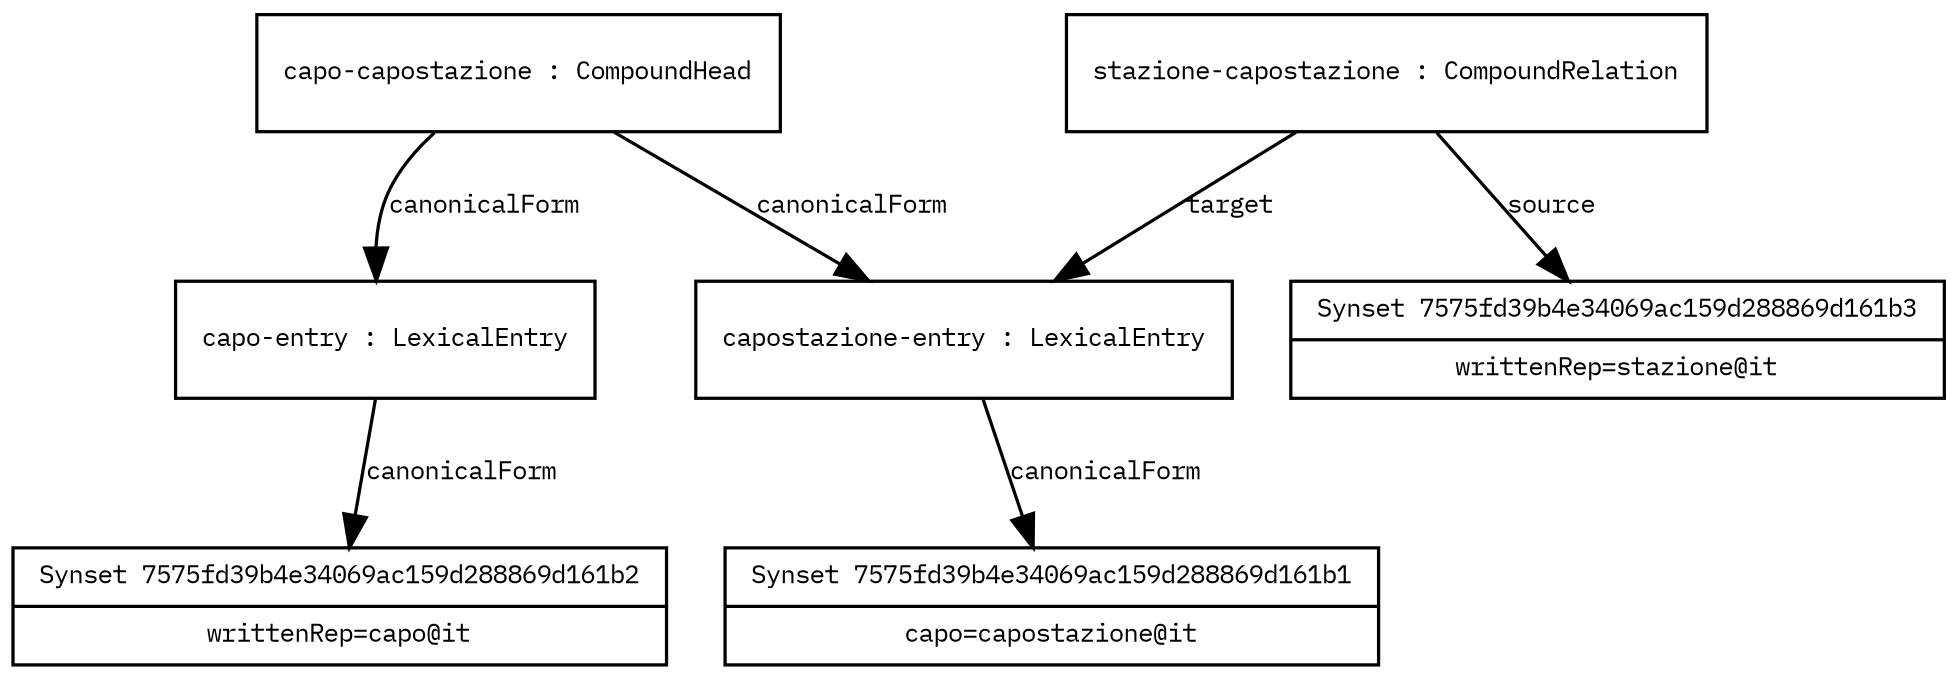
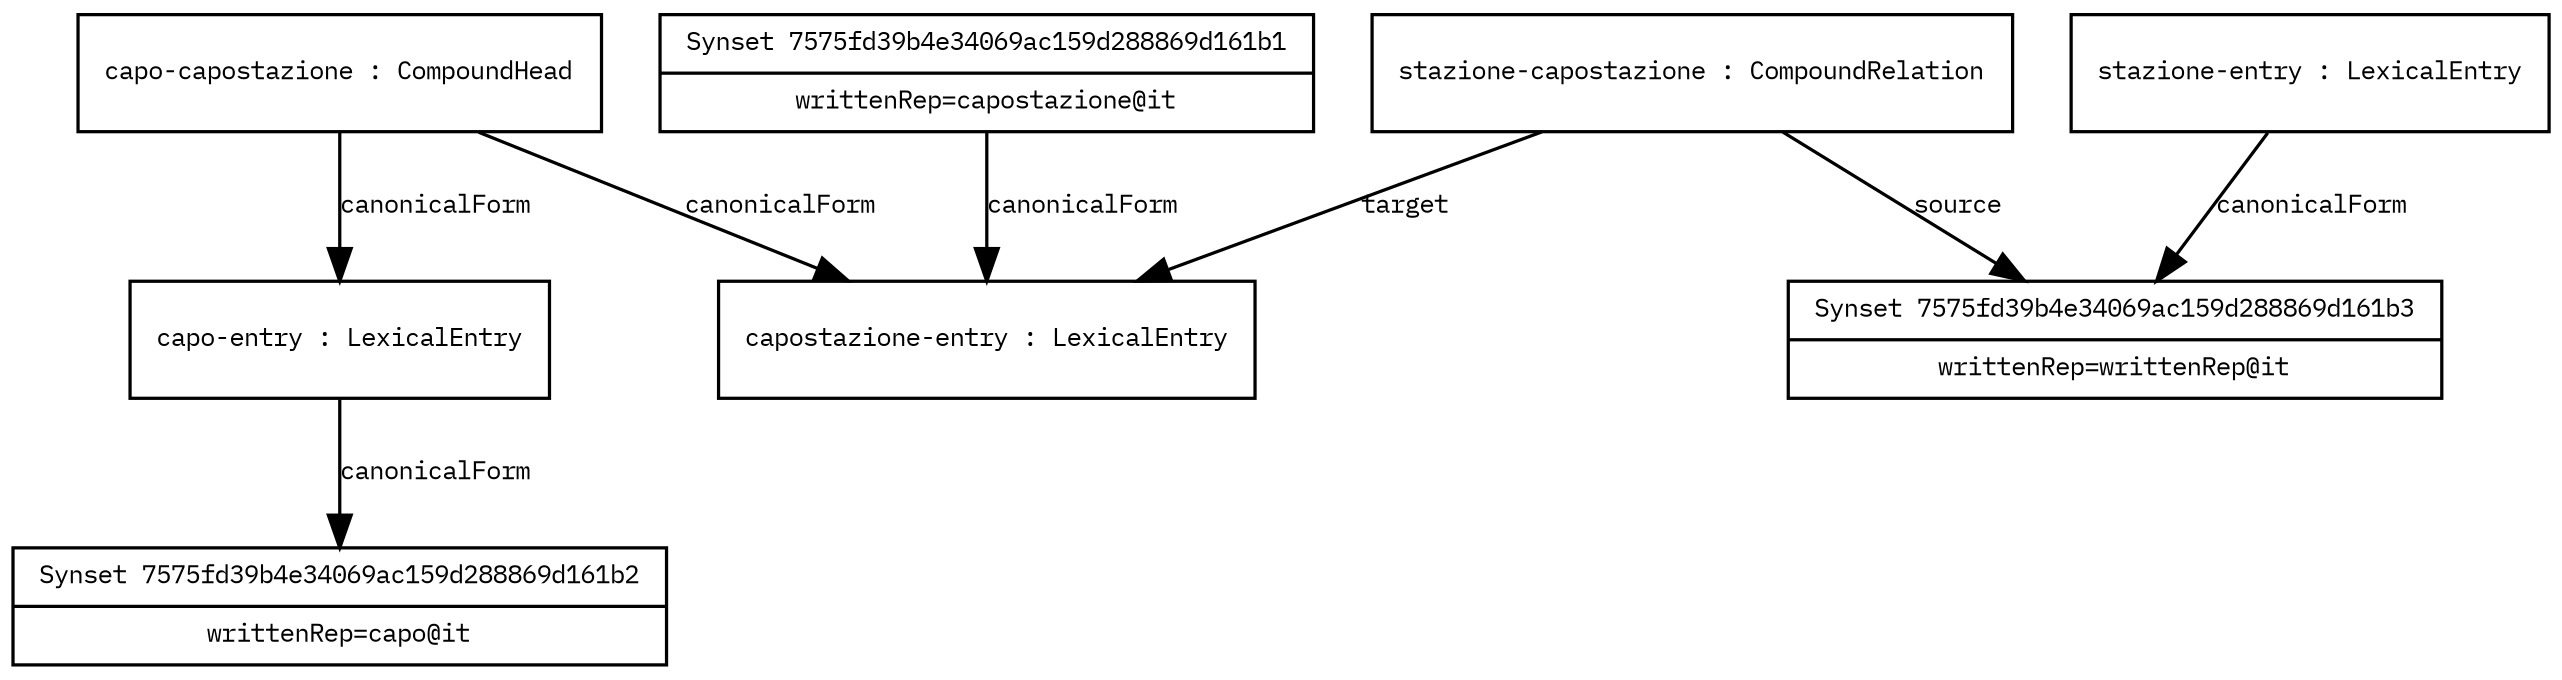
node "stazione-entry : LexicalEntry": added
node "Synset 7575fd39b4e34069ac159d288869d161b3": text "writtenRep=stazione@it" -> "writtenRep=writtenRep@it"
edge "capostazione-entry : LexicalEntry" -> "Synset 7575fd39b4e34069ac159d288869d161b1": reversed
node "Synset 7575fd39b4e34069ac159d288869d161b1": text "capo=capostazione@it" -> "writtenRep=capostazione@it"
